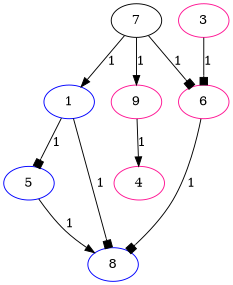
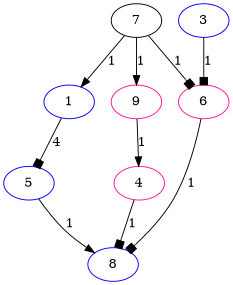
node "3": color deeppink -> blue
edge "1" -> "5": label "1" -> "4"
edge "1" -> "8": now "4" -> "8"
